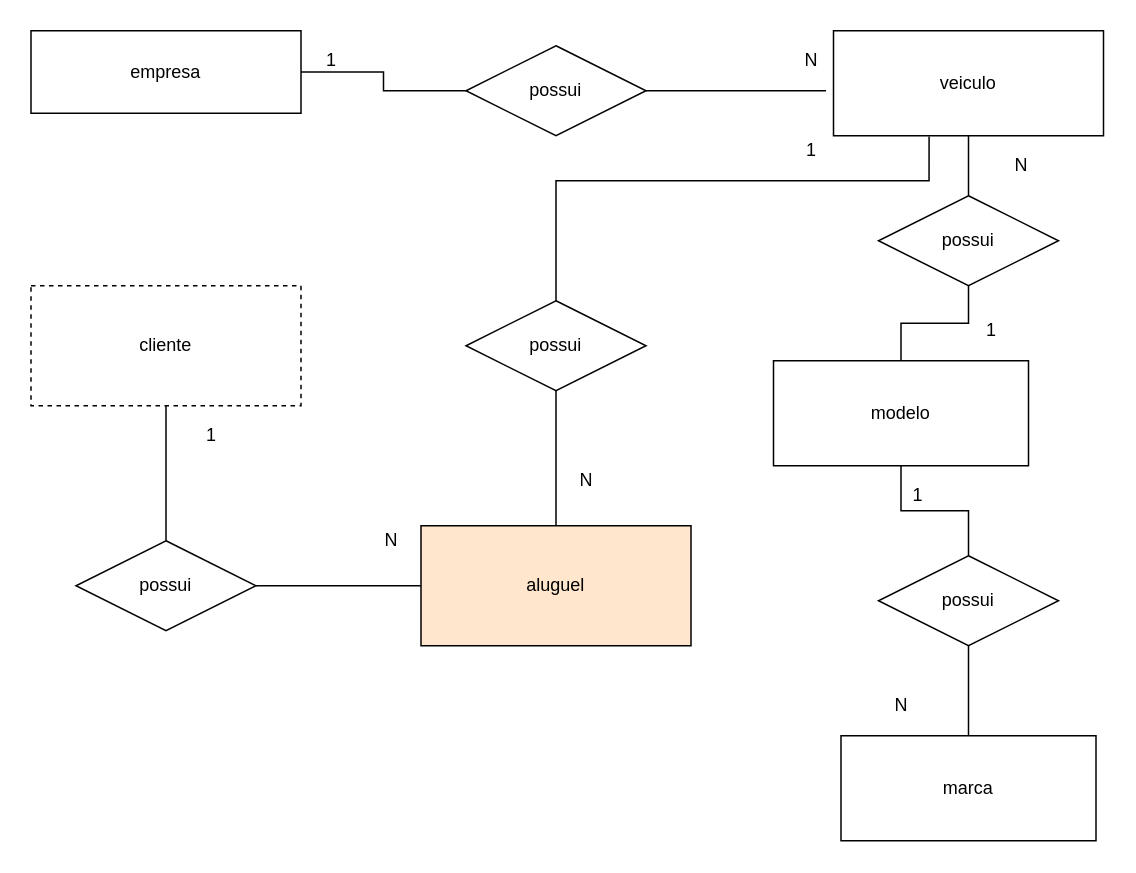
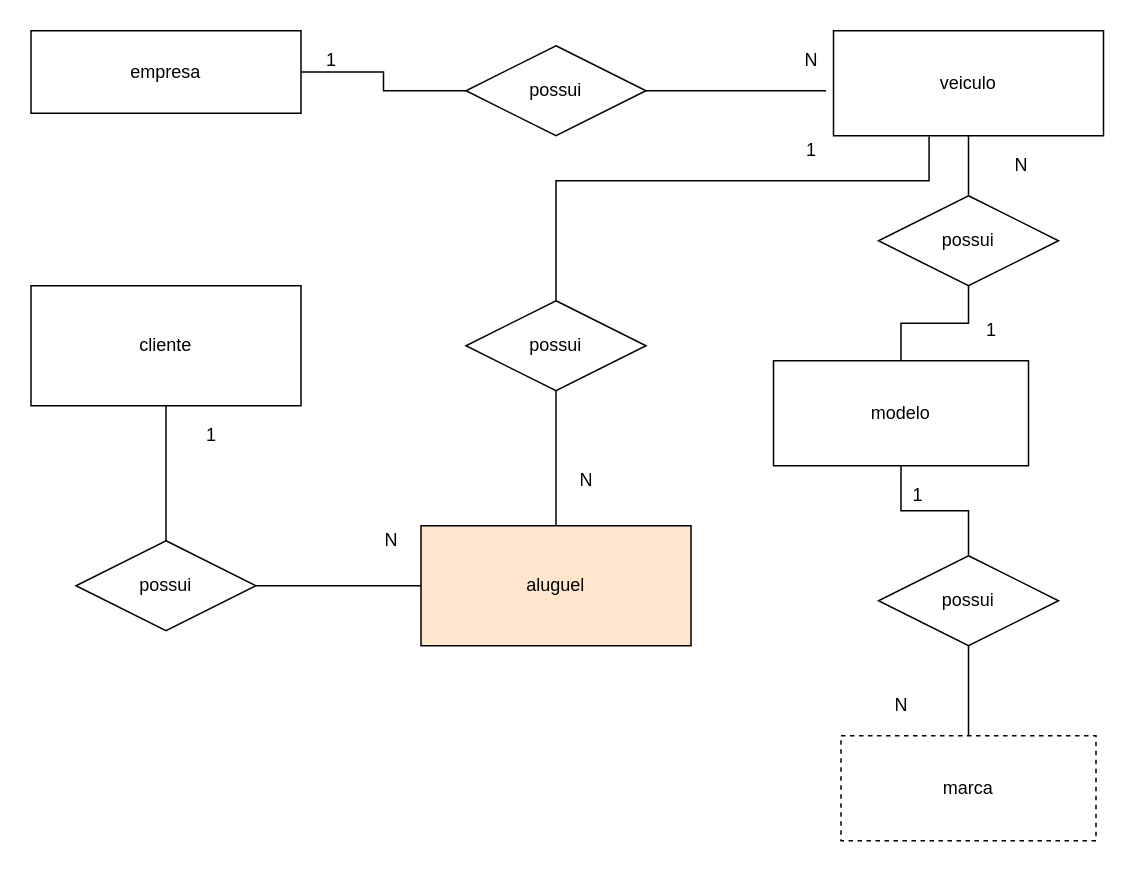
node "cliente": style dashed -> solid
node "marca": style solid -> dashed
